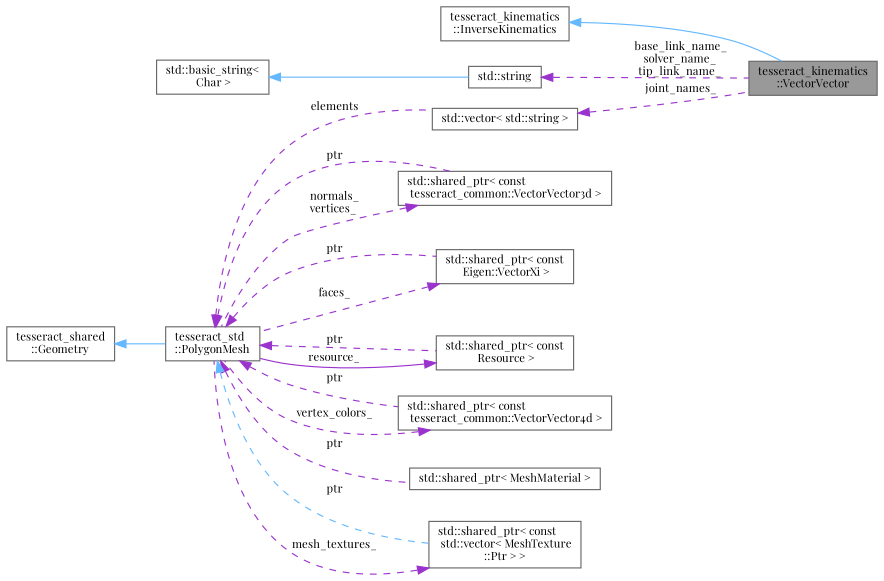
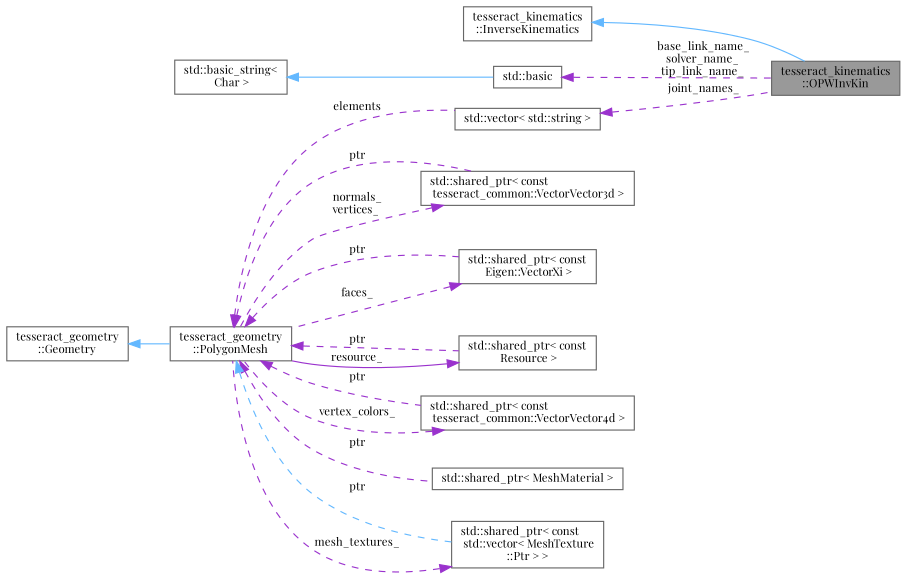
node "std::string": label "std::string" -> "std::basic"
node "tesseract_kinematics ::VectorVector": label "tesseract_kinematics ::VectorVector" -> "tesseract_kinematics ::OPWInvKin"
node "tesseract_shared ::Geometry": label "tesseract_shared ::Geometry" -> "tesseract_geometry ::Geometry"
node "tesseract_std ::PolygonMesh": label "tesseract_std ::PolygonMesh" -> "tesseract_geometry ::PolygonMesh"
